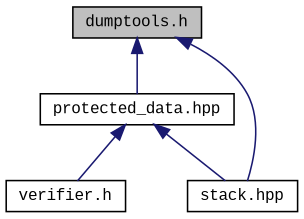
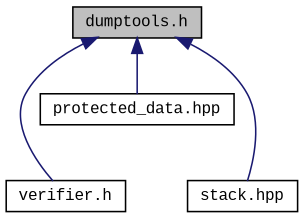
edge "stack.hpp" -> "protected_data.hpp": removed
edge "verifier.h" -> "protected_data.hpp": now "verifier.h" -> "dumptools.h"
